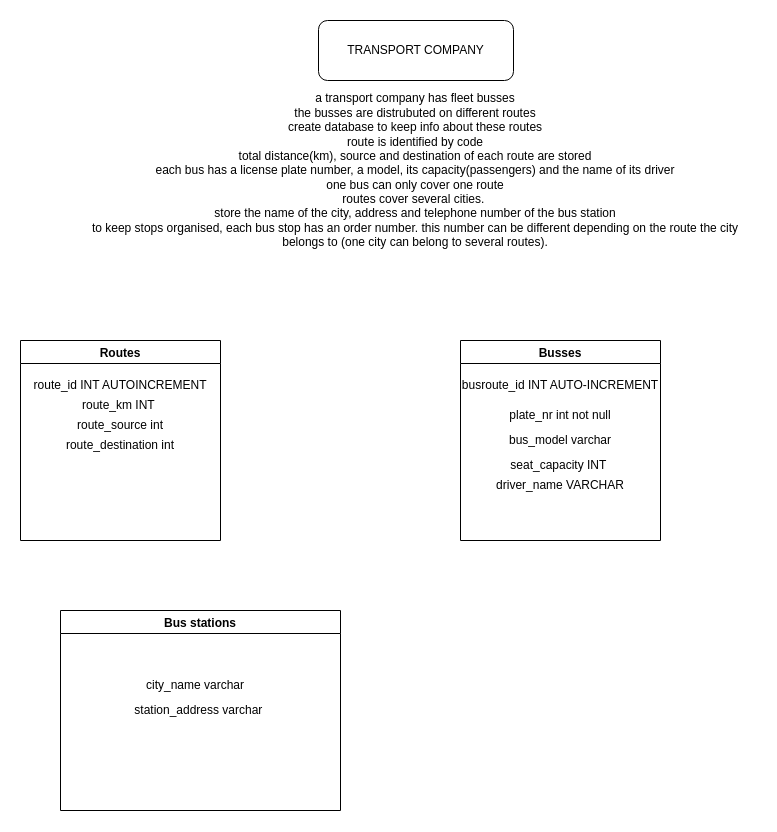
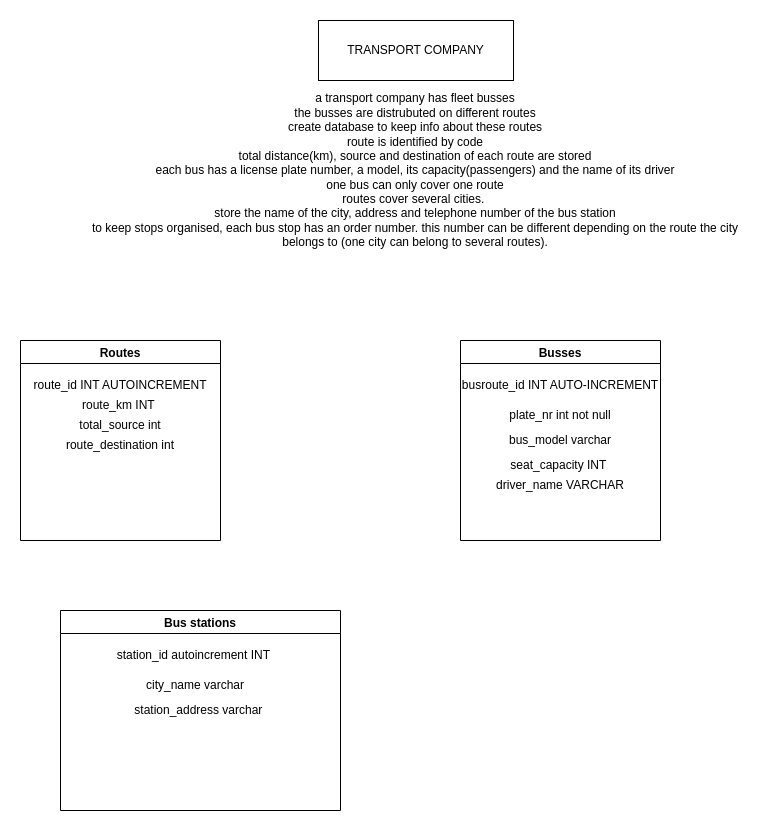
node "TRANSPORT COMPANY": shape rounded rectangle -> rectangle
node "route_source int": label "route_source int" -> "total_source int"
node "station_id autoincrement INT": added
